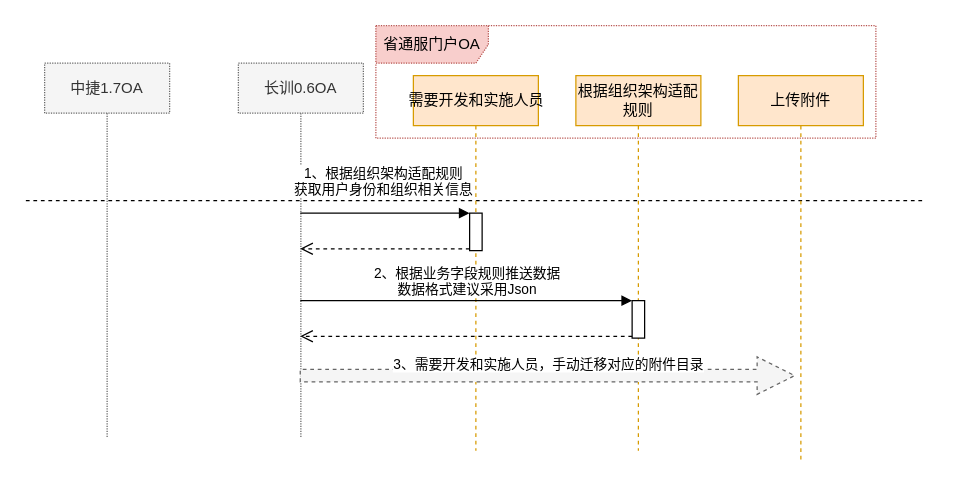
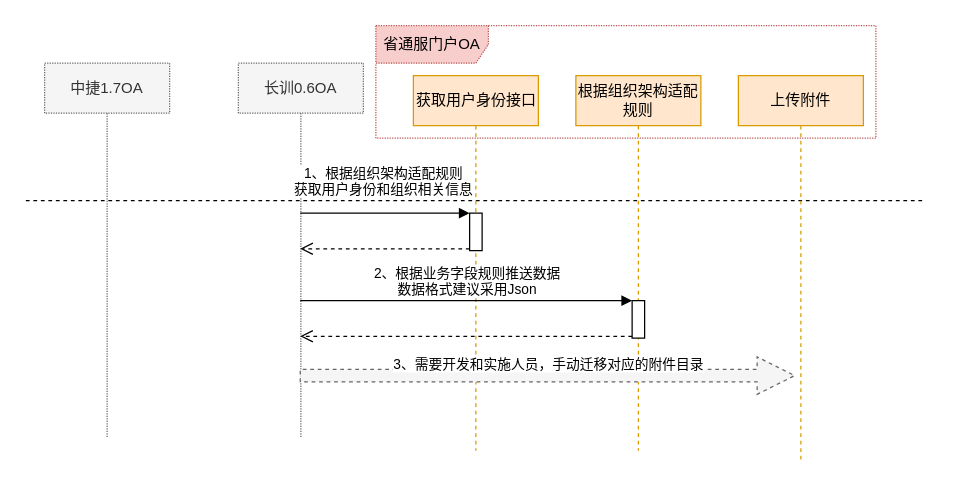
node "需要开发和实施人员": label "需要开发和实施人员" -> "获取用户身份接口"
